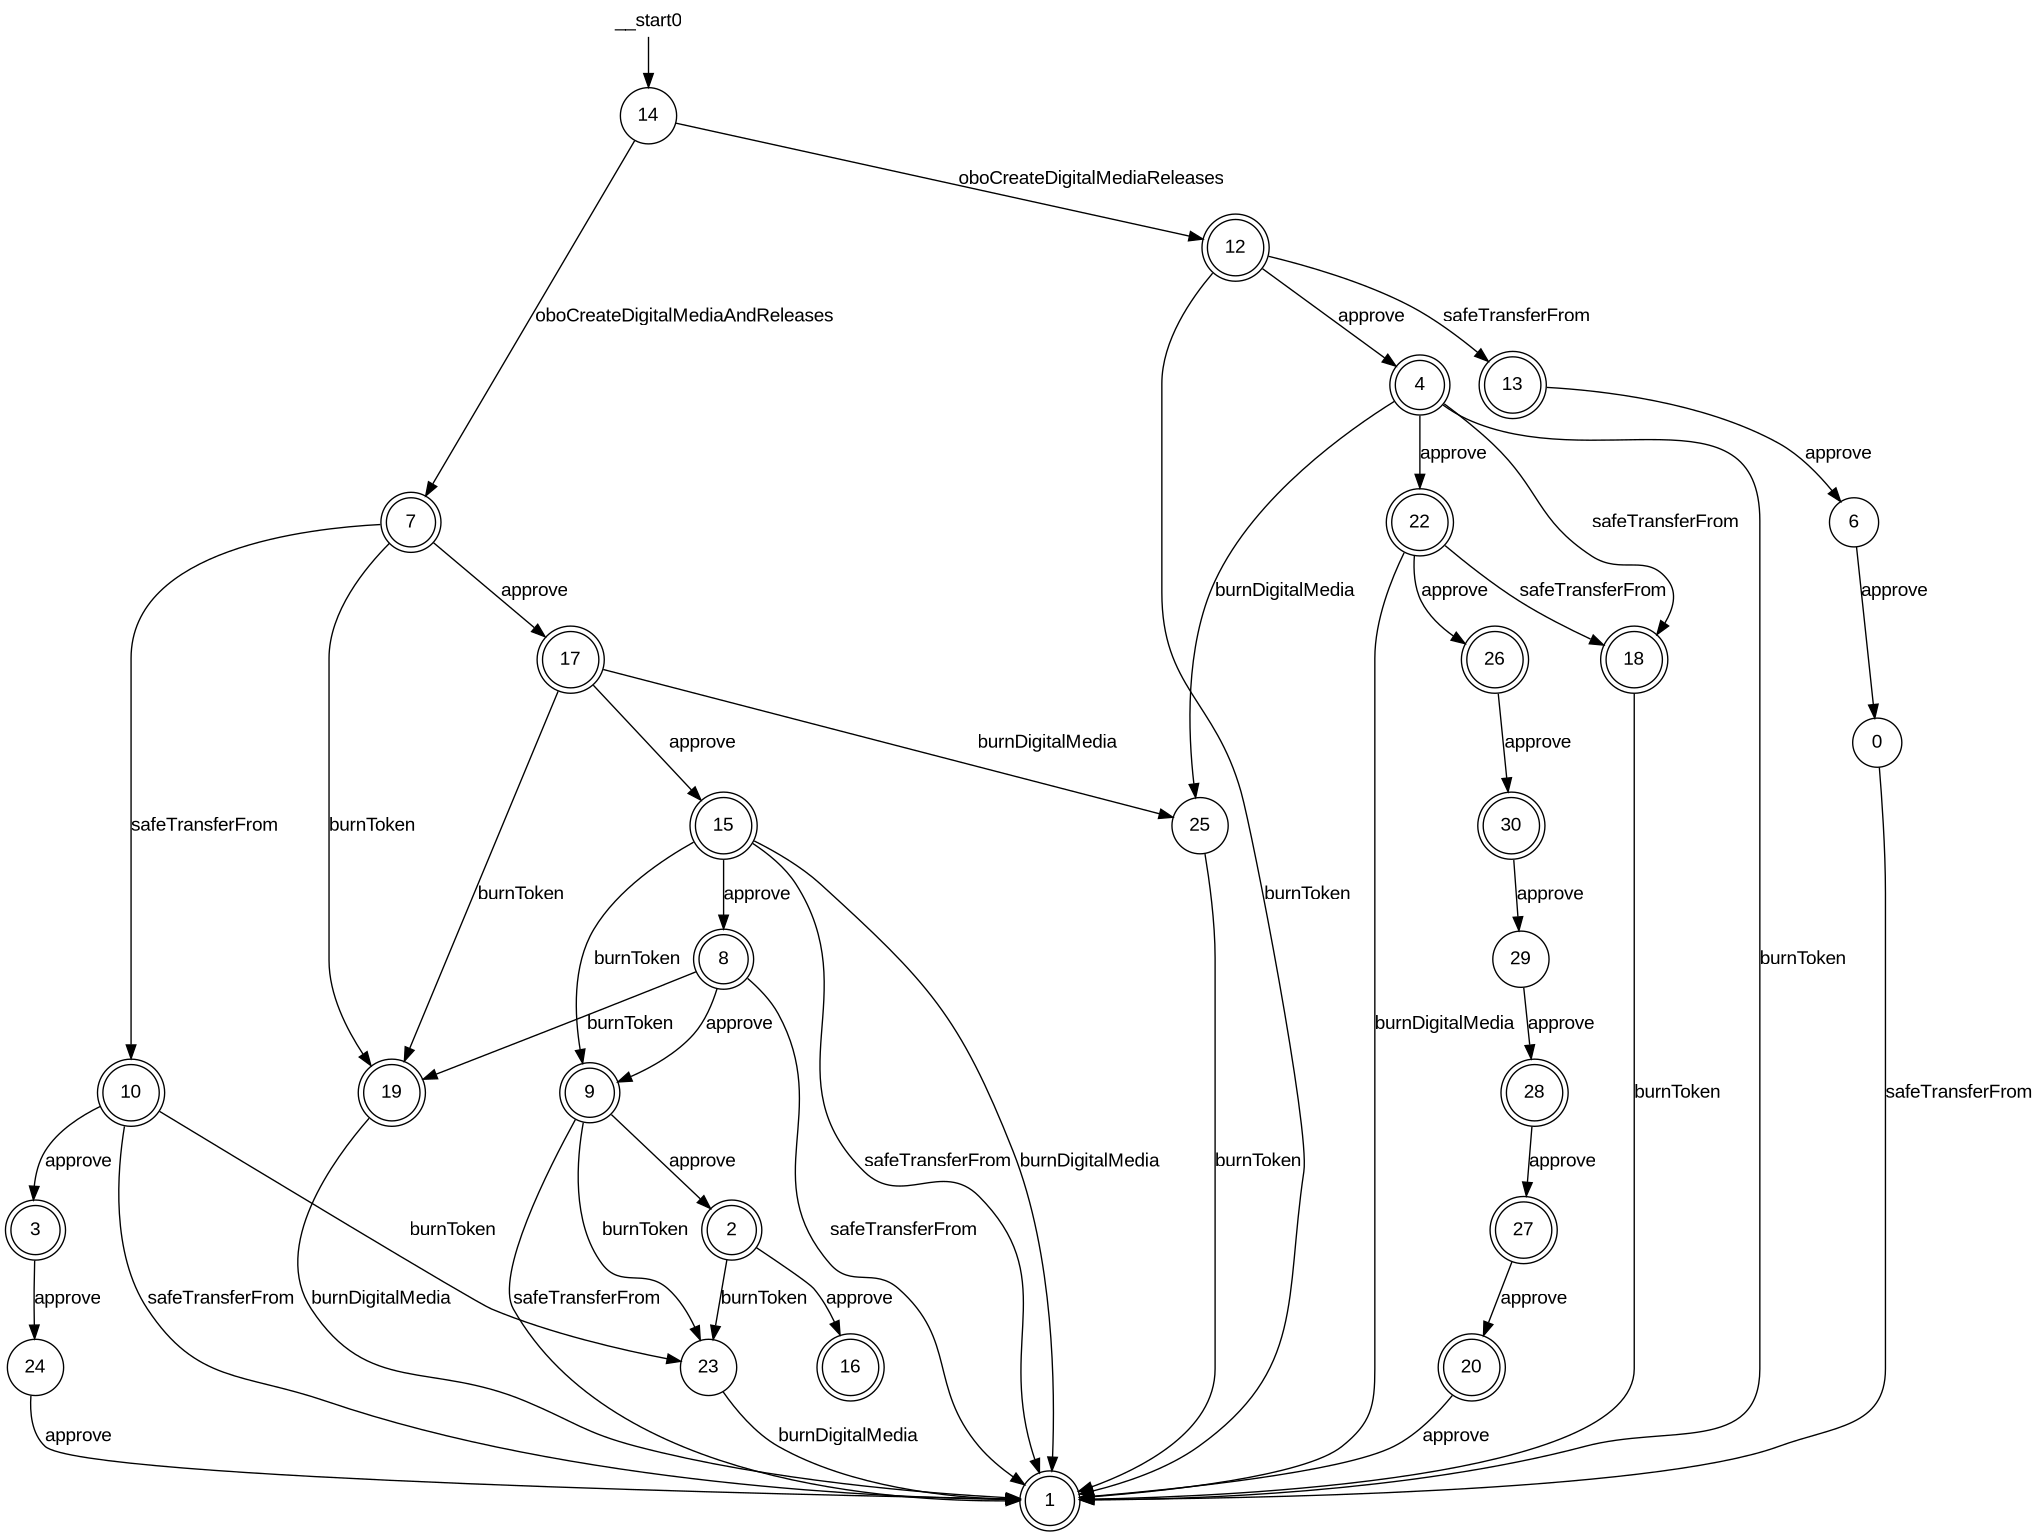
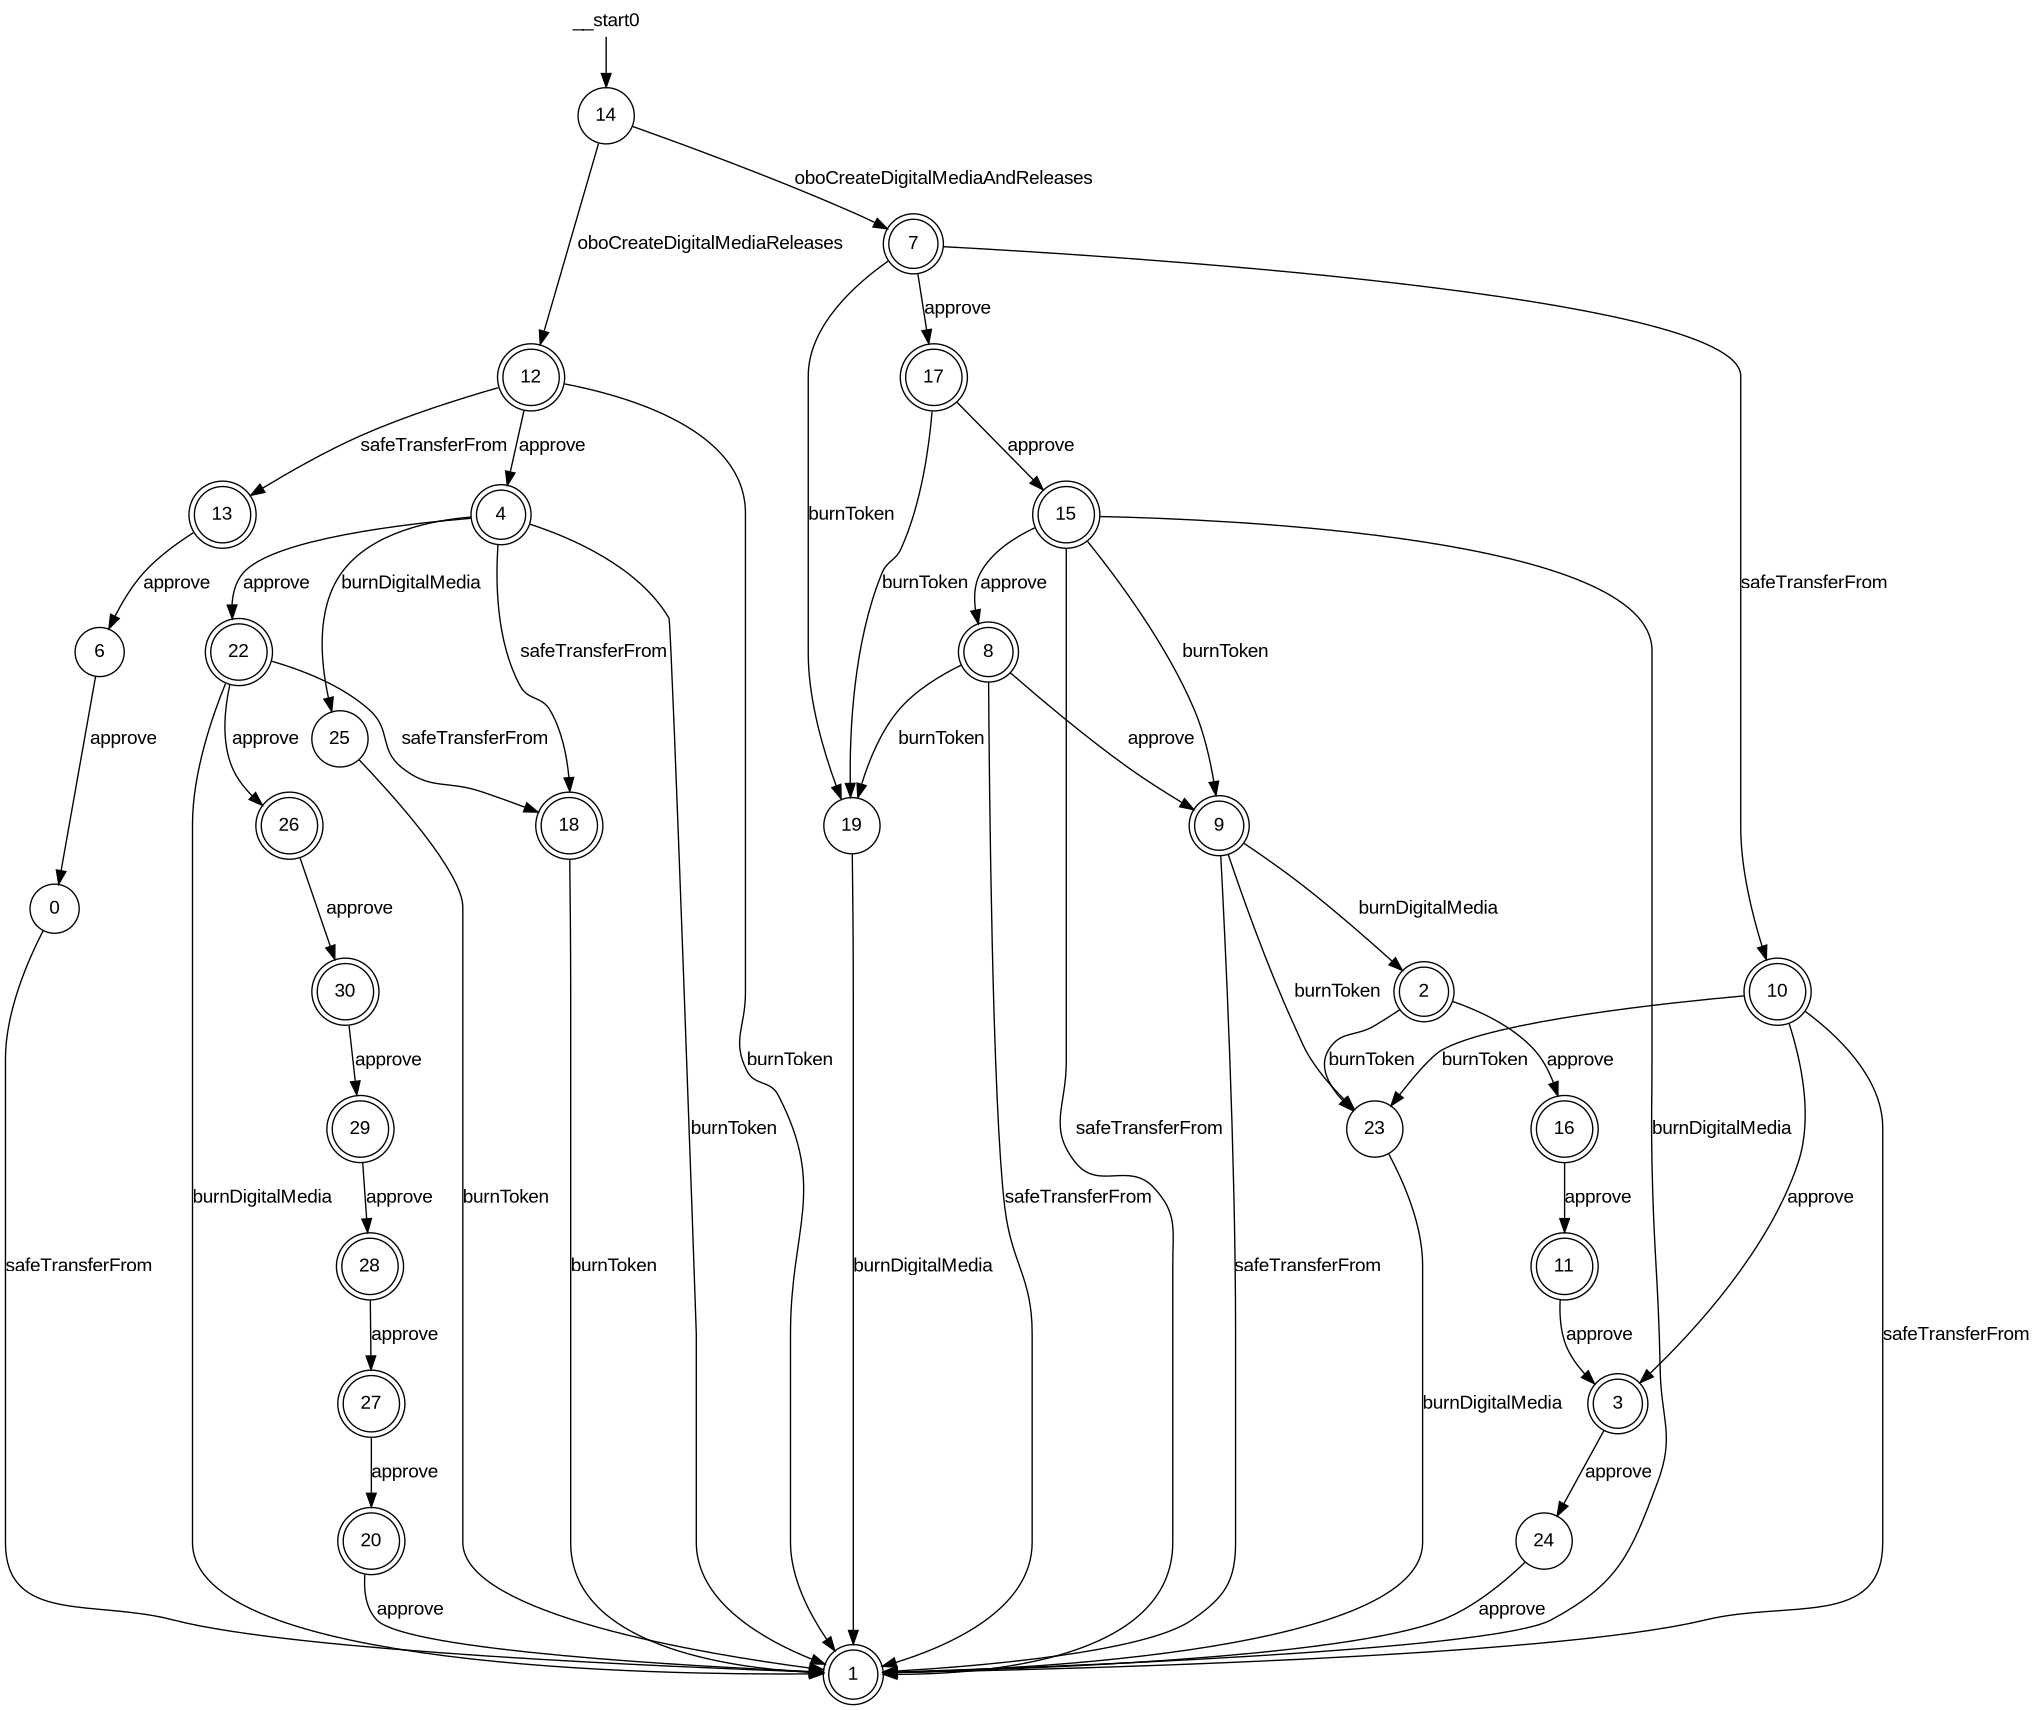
edge "17" -> "25": removed, label "burnDigitalMedia"
node "29": shape circle -> doublecircle
node "19": shape doublecircle -> circle
edge "9" -> "2": label "approve" -> "burnDigitalMedia"
node "11": added
